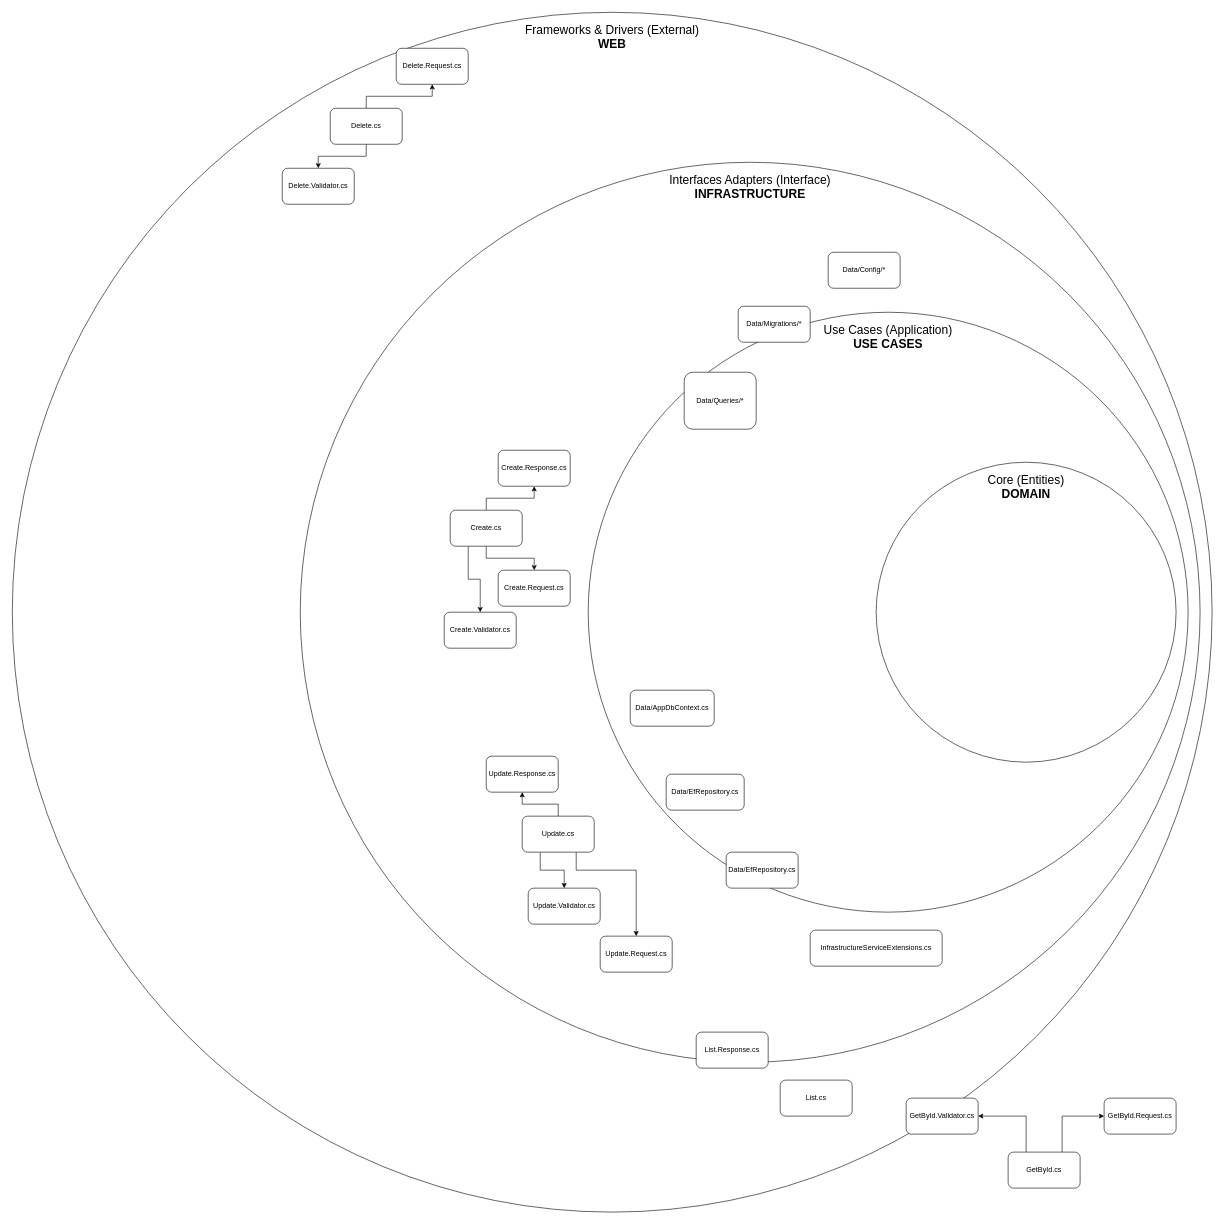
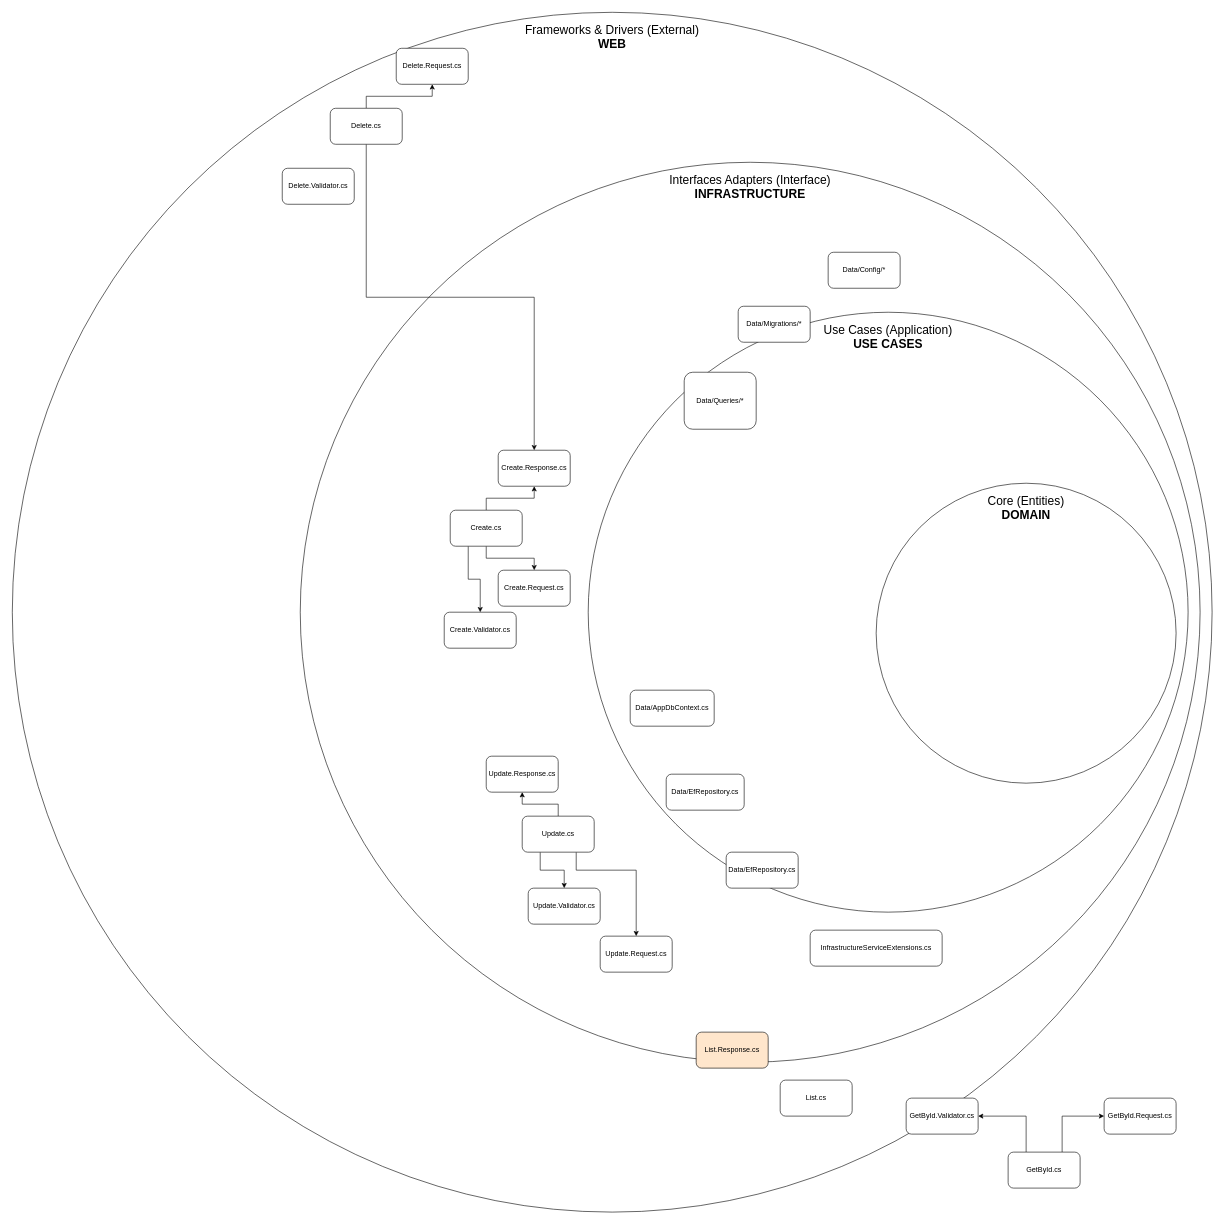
edge "Delete.cs" -> "Delete.Validator.cs": now "Delete.cs" -> "Create.Response.cs"
node "Core (Entities) DOMAIN": moved (1026, 612) -> (1026, 633)
node "List.Response.cs": fillcolor #ffffff -> #ffe6cc
